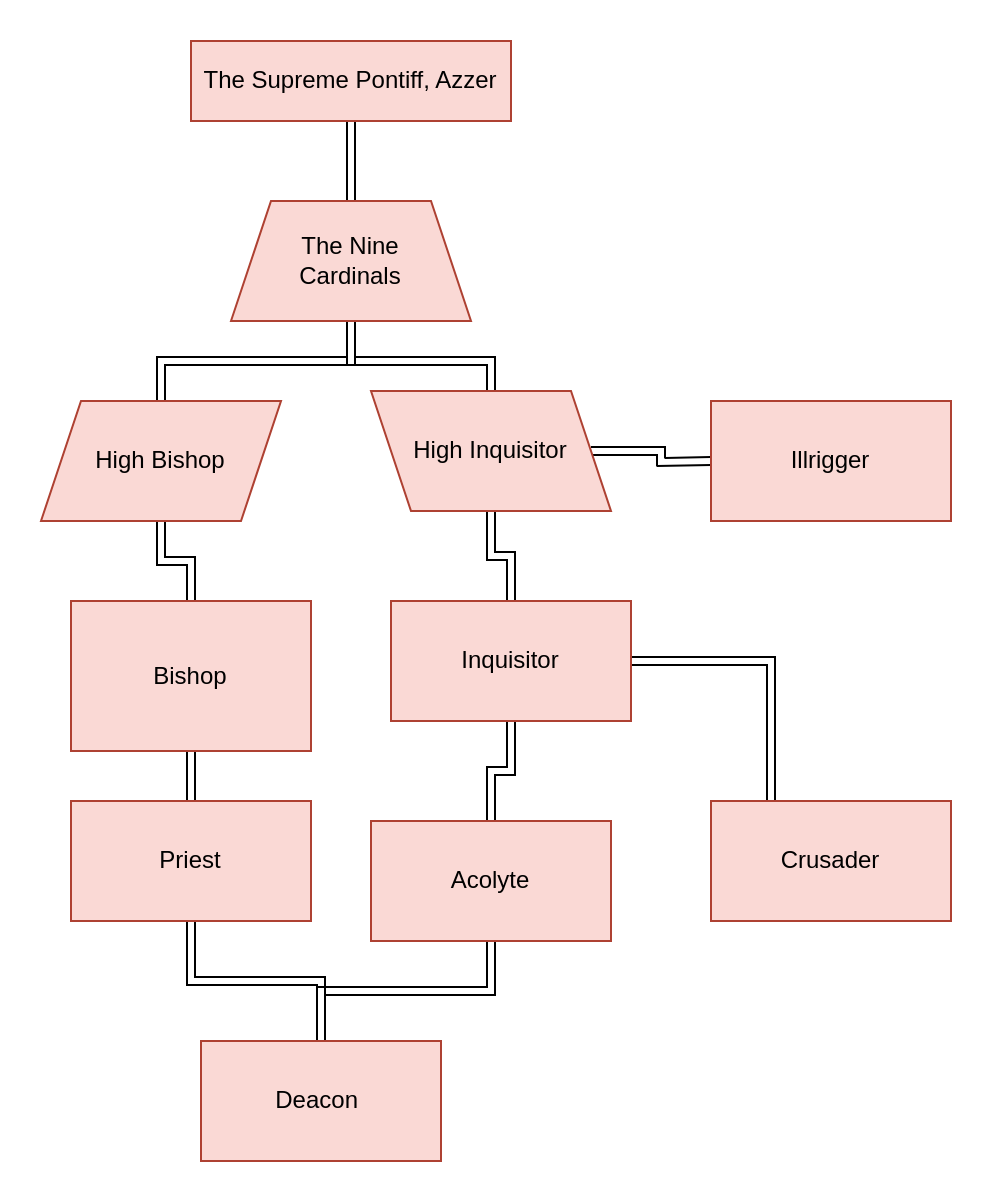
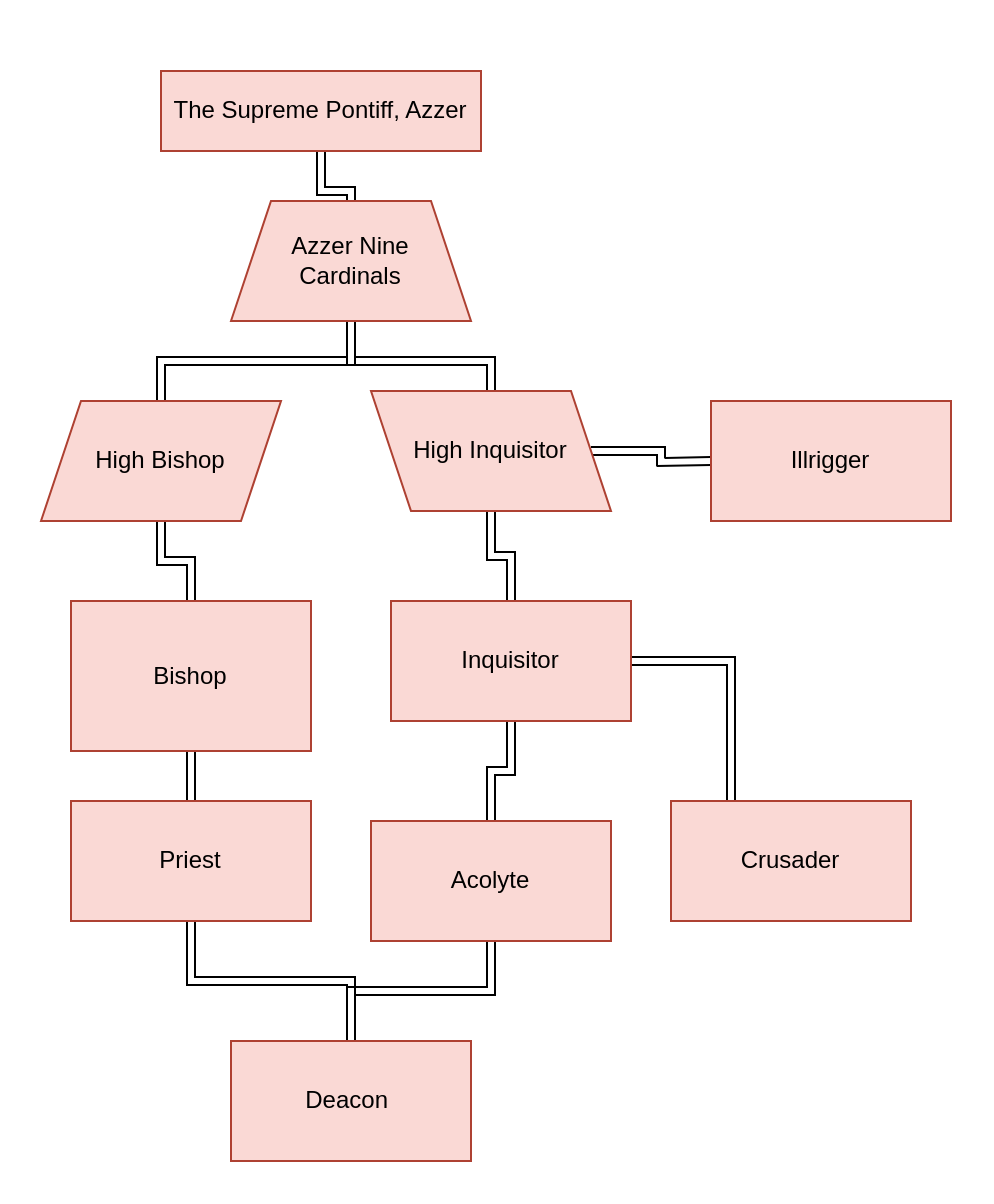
node "The Supreme Pontiff, Azzer": moved (351, 81) -> (321, 111)
node "The Nine Cardinals": label "The Nine Cardinals" -> "Azzer Nine Cardinals"
node "Crusader": moved (831, 861) -> (791, 861)
node "Deacon": moved (321, 1101) -> (351, 1101)
